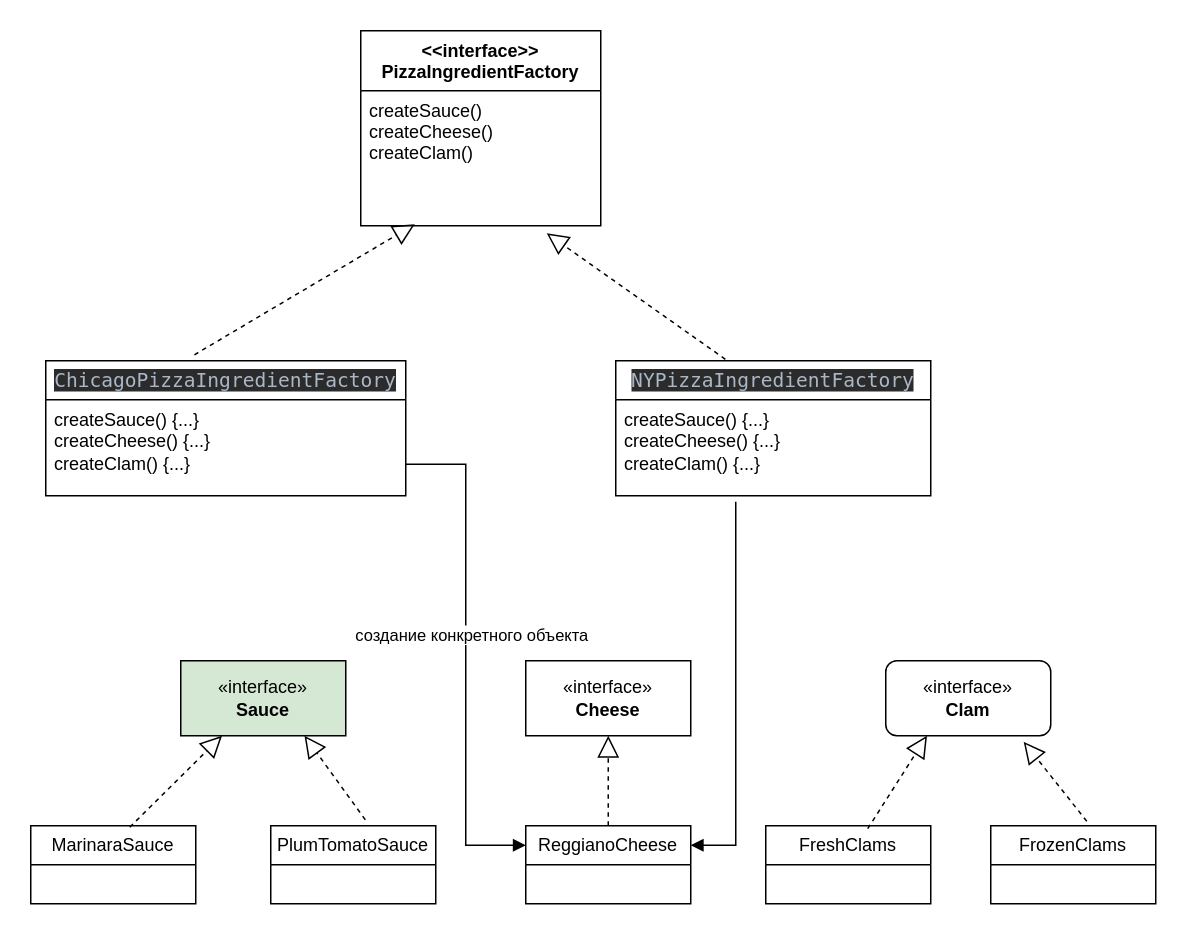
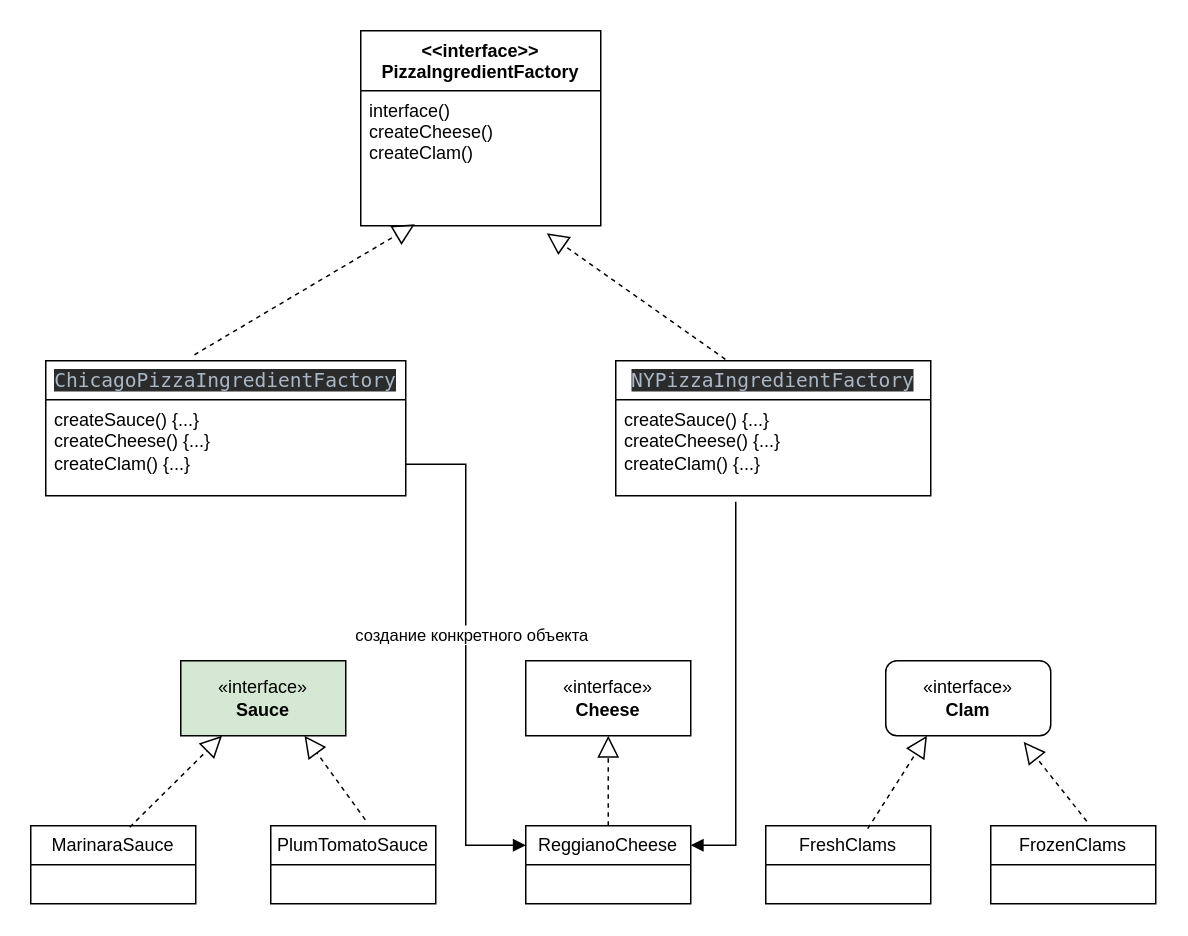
node "createSauce() createCheese() createClam()": label "createSauce() createCheese() createClam()" -> "interface() createCheese() createClam()"
